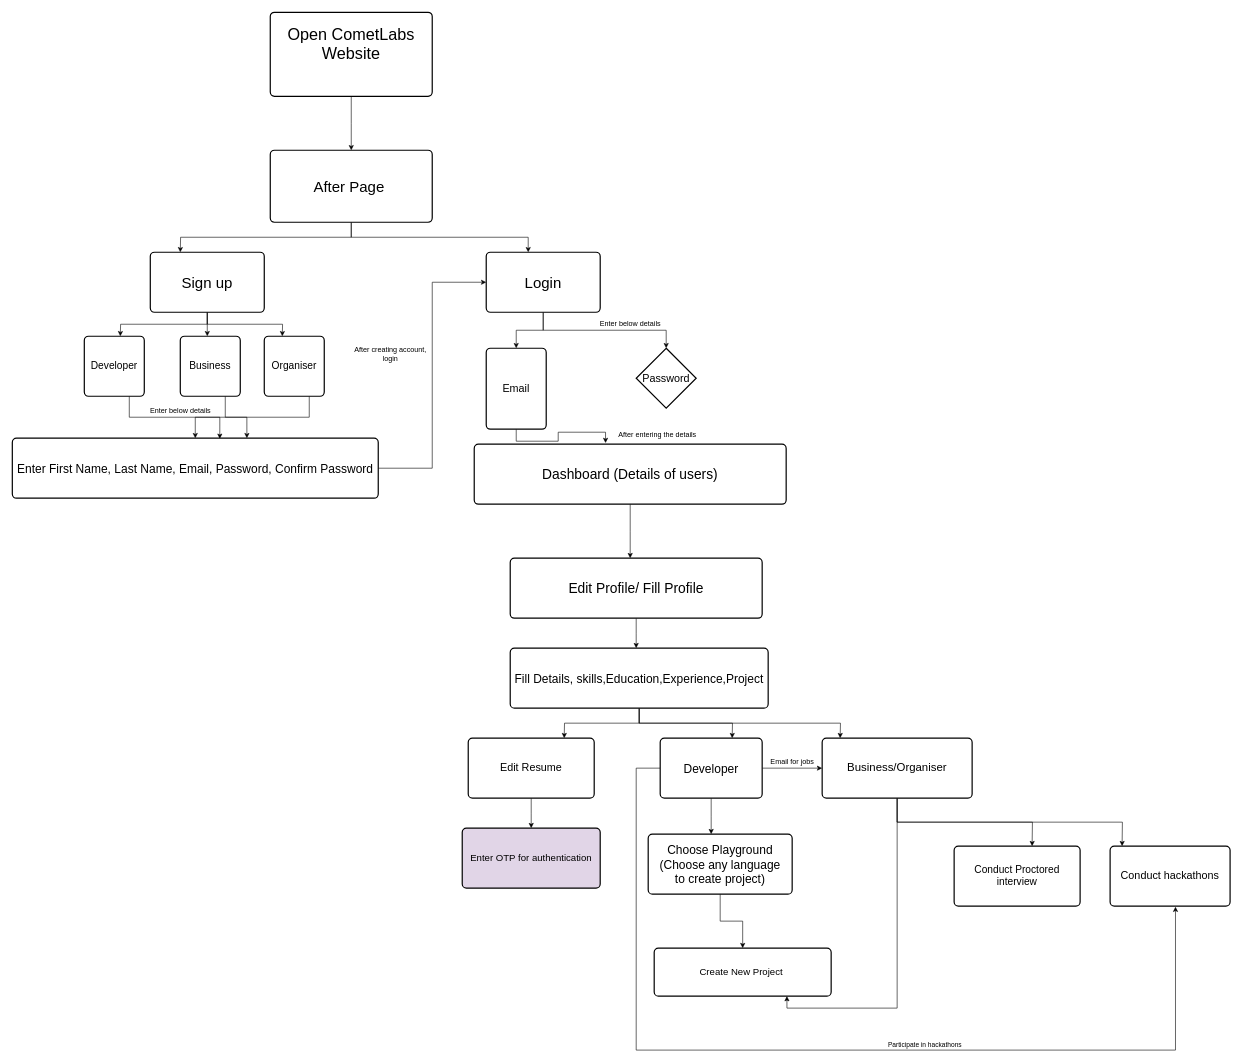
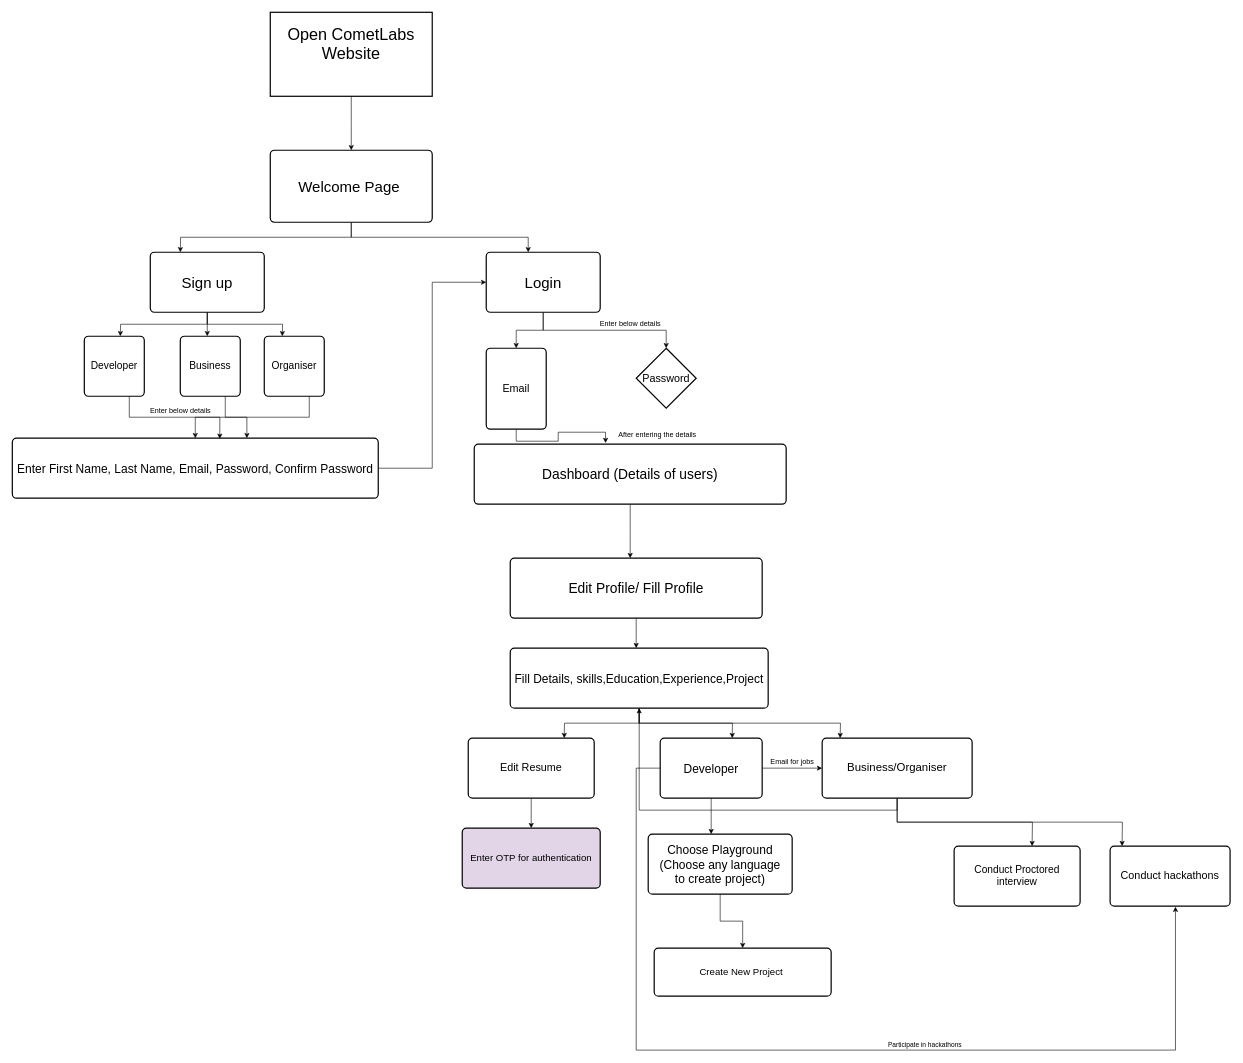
node "Open CometLabs Website": shape rounded rectangle -> rectangle
node "After Page": label "After Page" -> "Welcome Page"
node "After creating account, login": removed
edge "Business/Organiser" -> "Create New Project": now "Business/Organiser" -> "Fill Details, skills,Education,Experience,Project"
